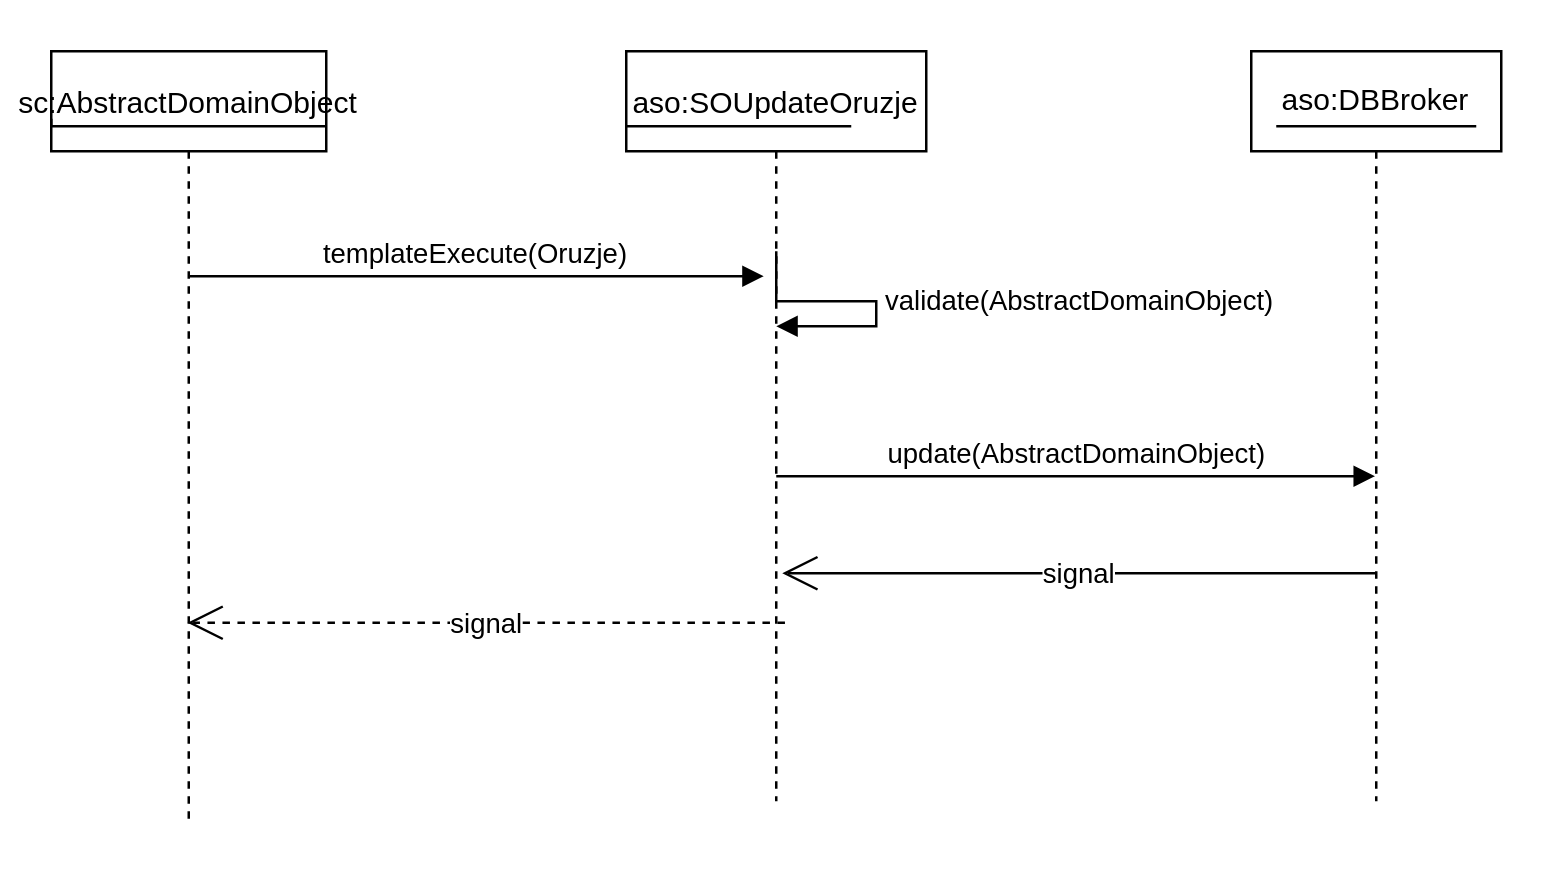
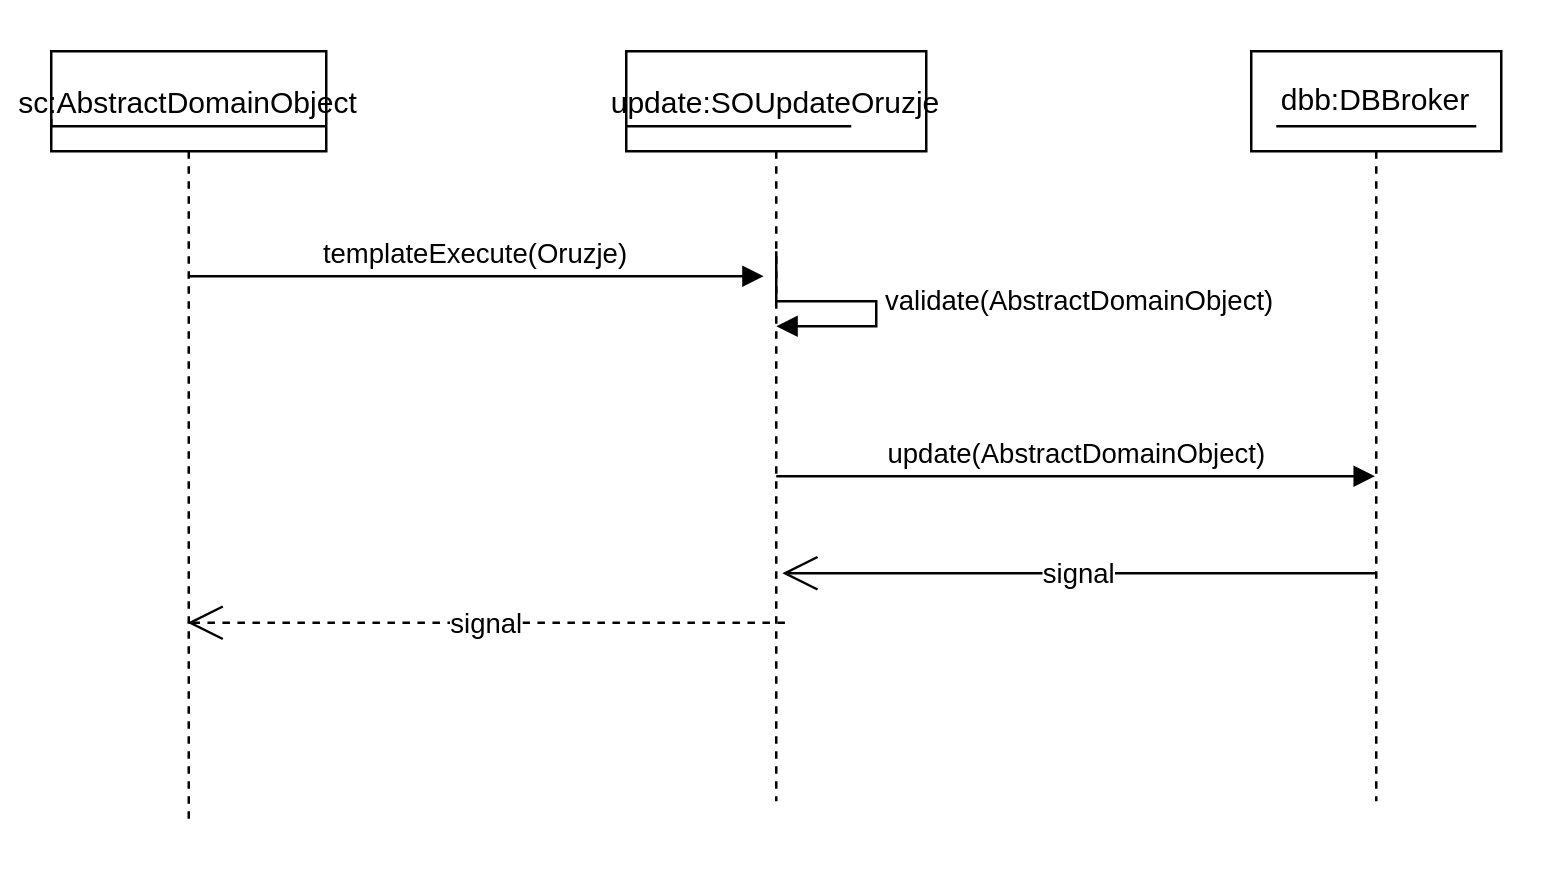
node "aso:DBBroker": label "aso:DBBroker" -> "dbb:DBBroker"
node "aso:SOUpdateOruzje": label "aso:SOUpdateOruzje" -> "update:SOUpdateOruzje"
